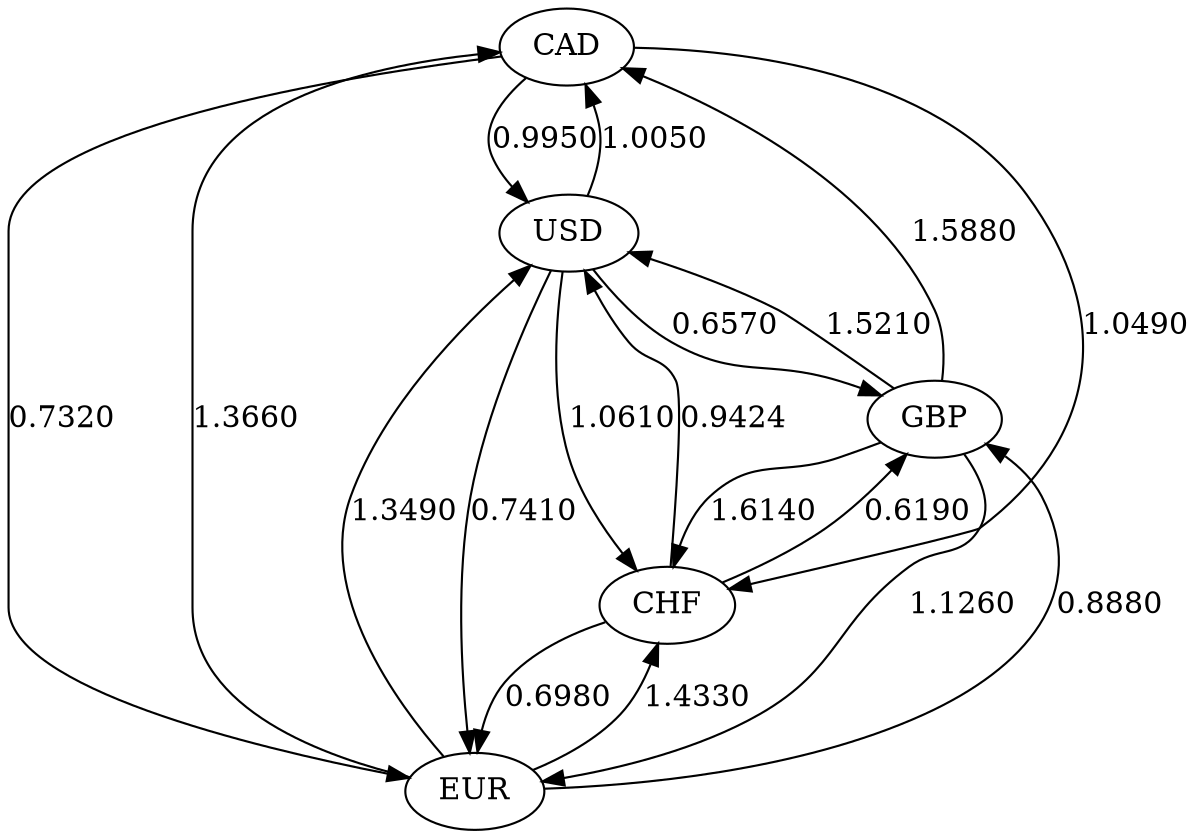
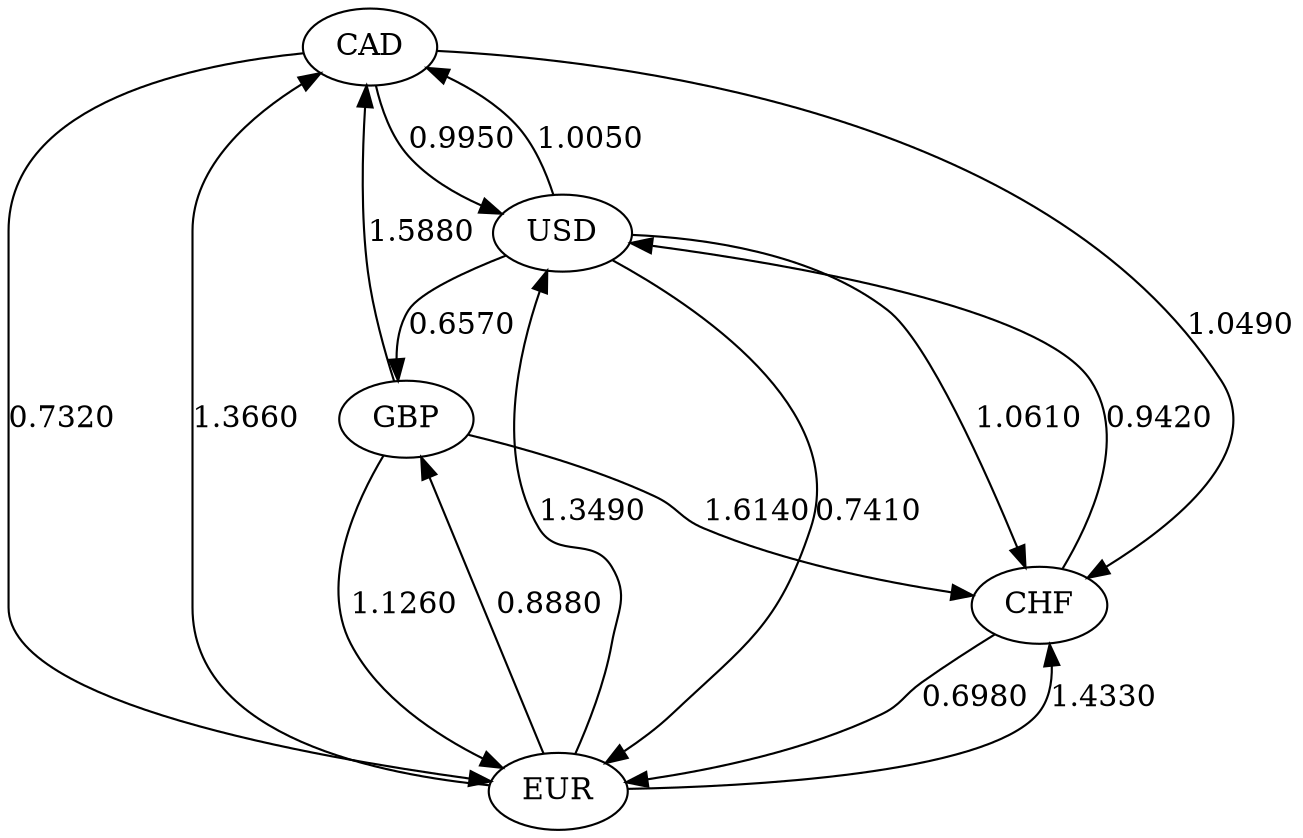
edge "GBP" -> "USD": removed, label "1.5210"
edge "CHF" -> "USD": label "0.9424" -> "0.9420"
edge "CHF" -> "GBP": removed, label "0.6190"
